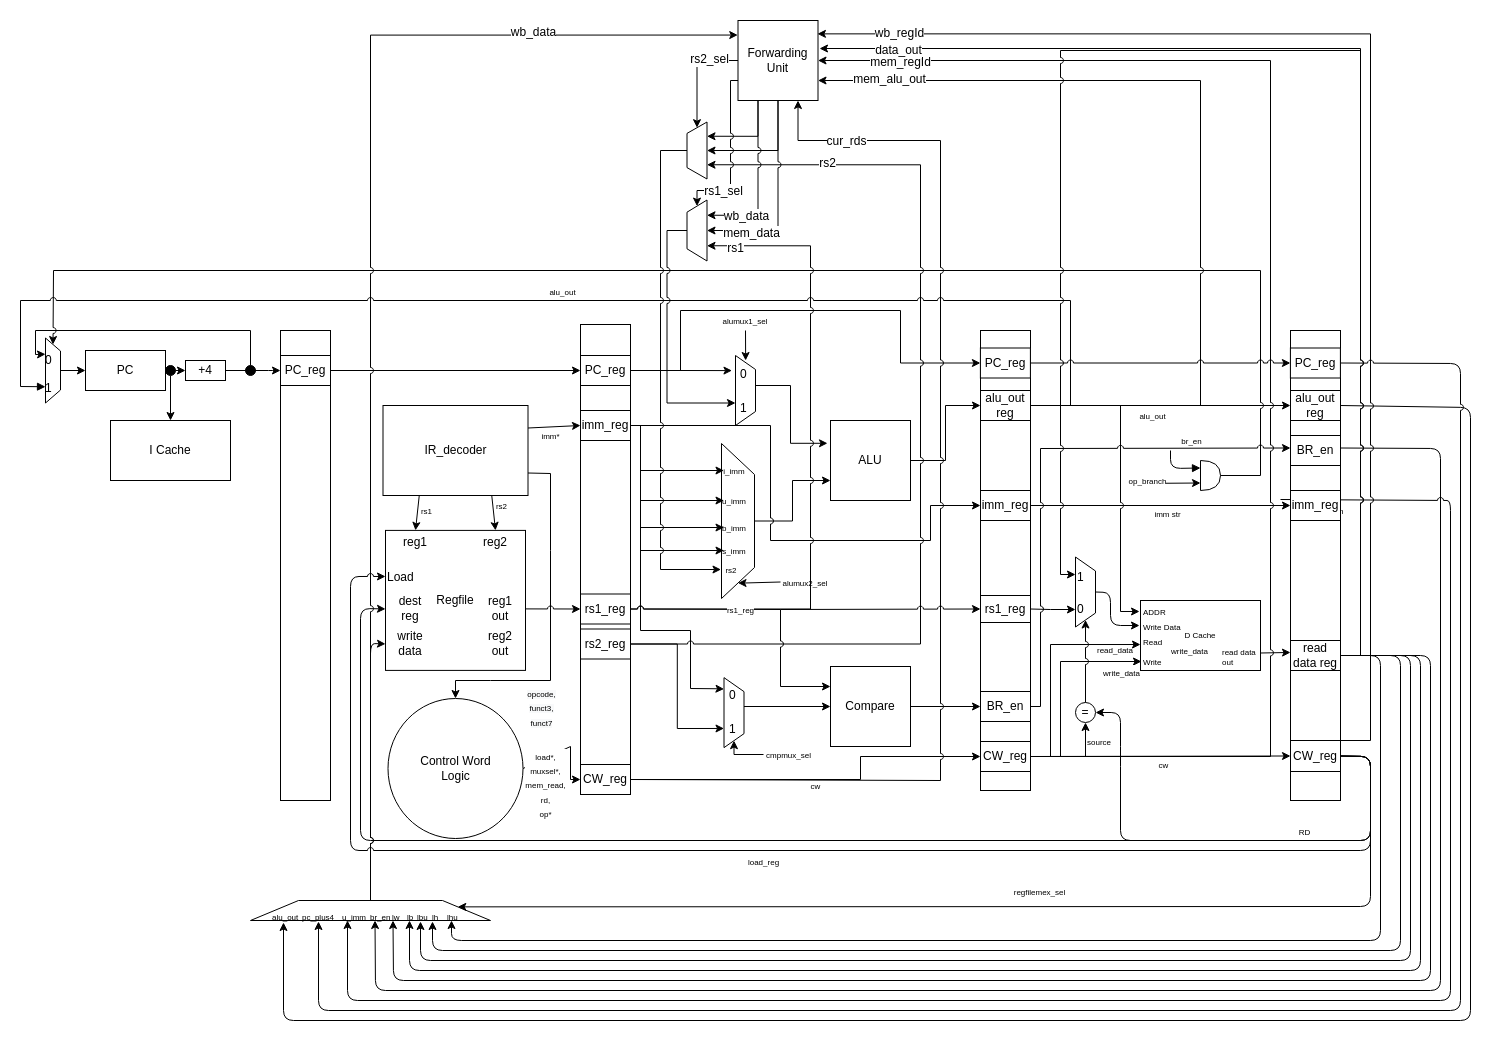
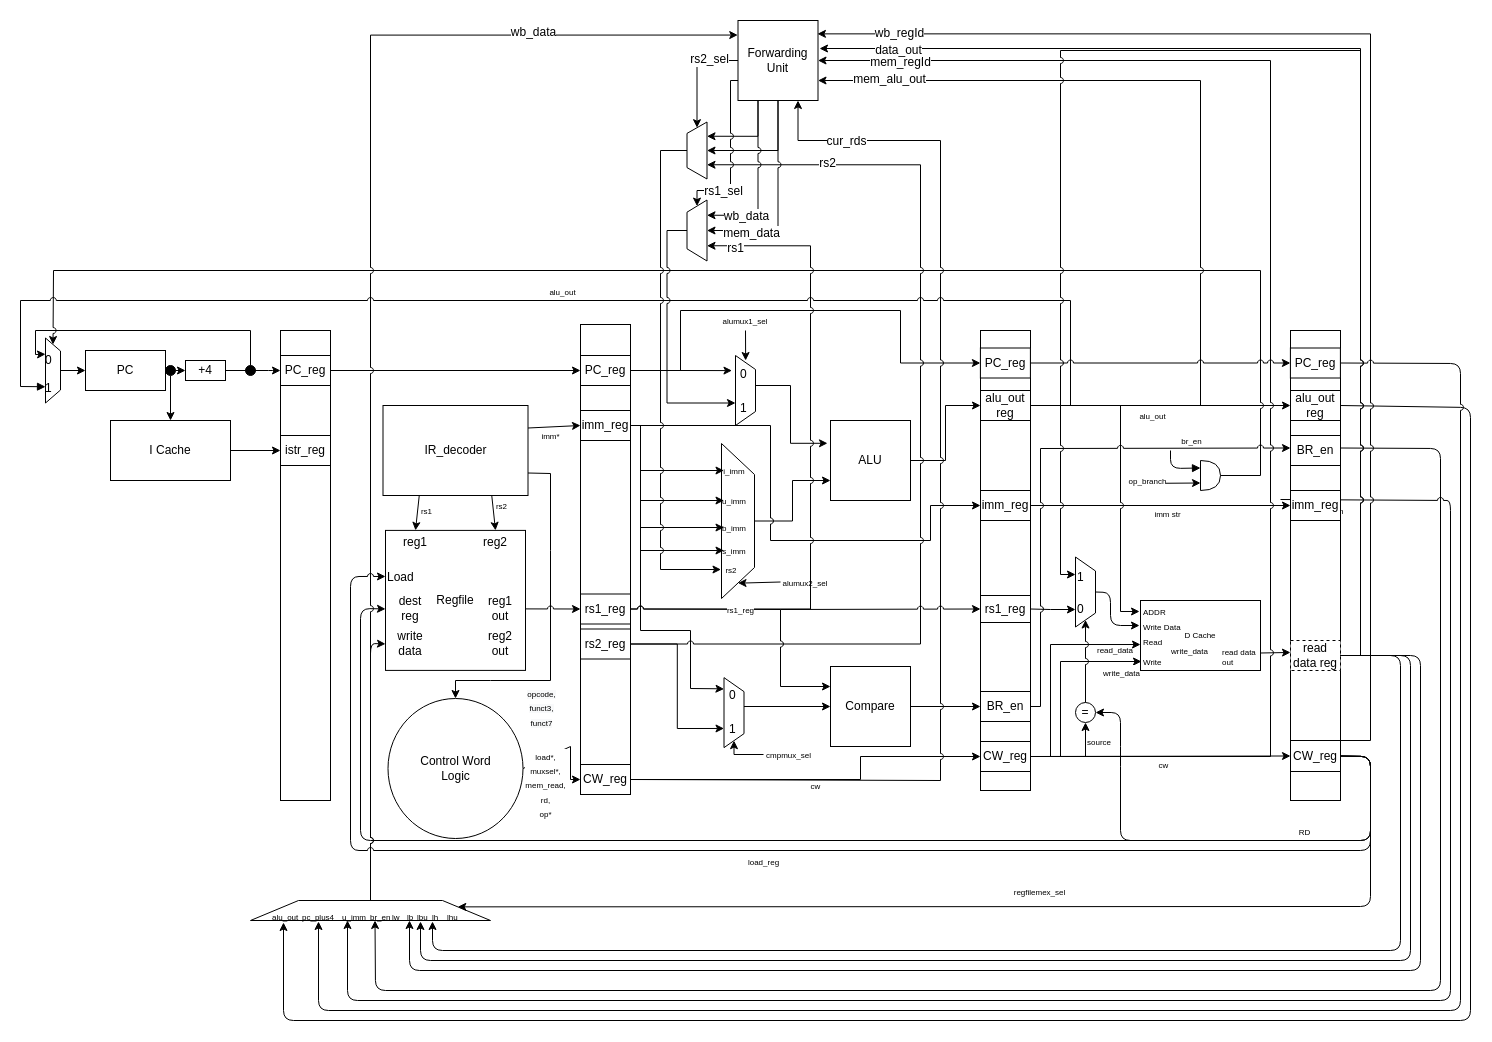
edge "I Cache" -> "istr_reg": added
node "istr_reg": added
node "read data reg": style solid -> dashed
edge "read data reg" -> "lhu": removed
edge "read data reg" -> "lw": removed
